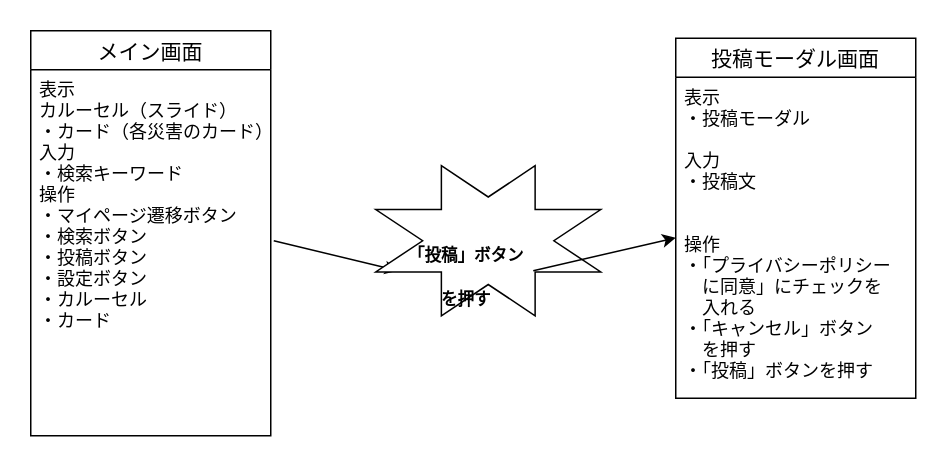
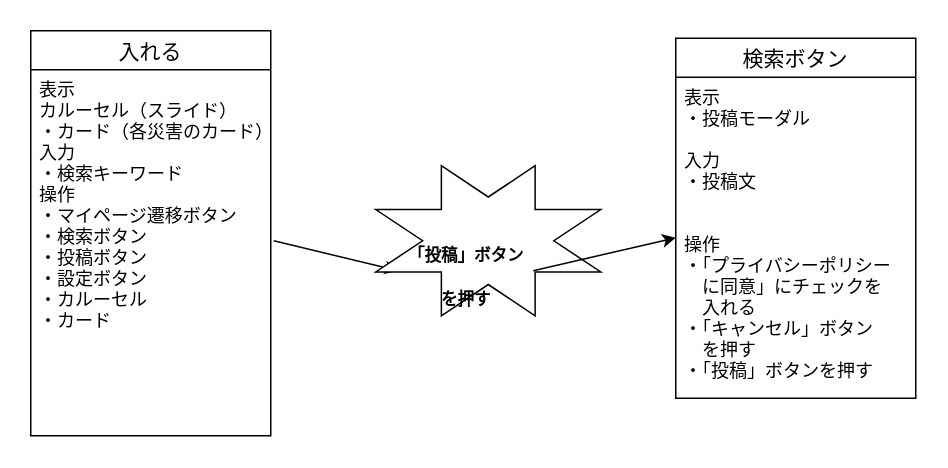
node "メイン画面": label "メイン画面" -> "入れる"
node "投稿モーダル画面": label "投稿モーダル画面" -> "検索ボタン"
